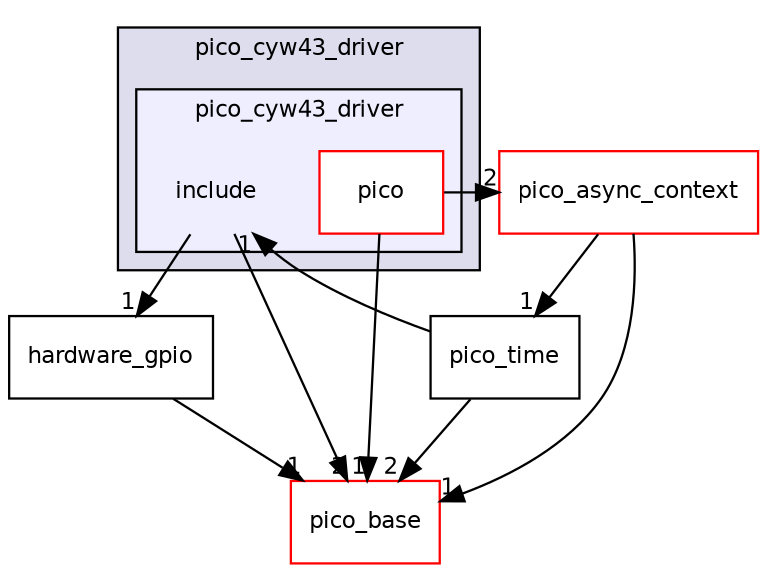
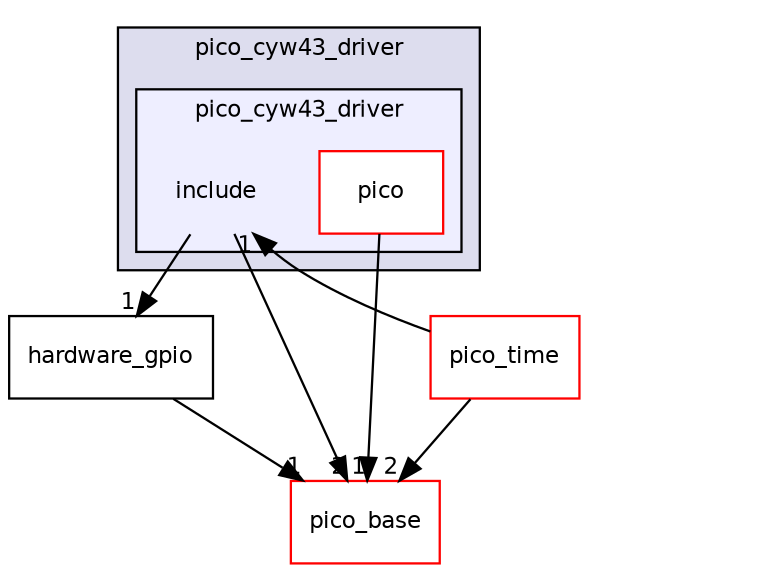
node "pico_async_context": removed
node "pico_time": color black -> red
